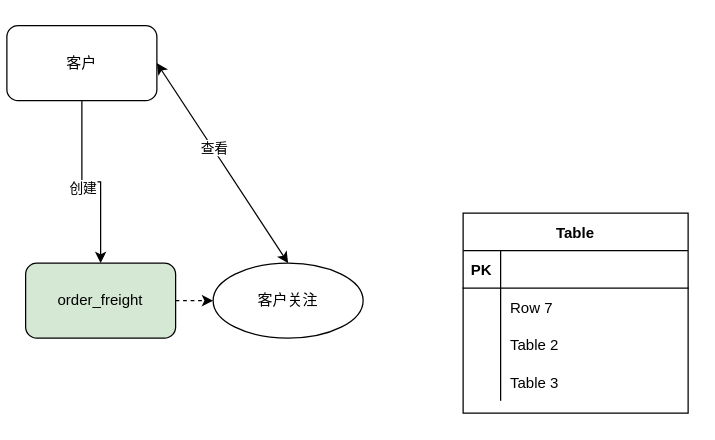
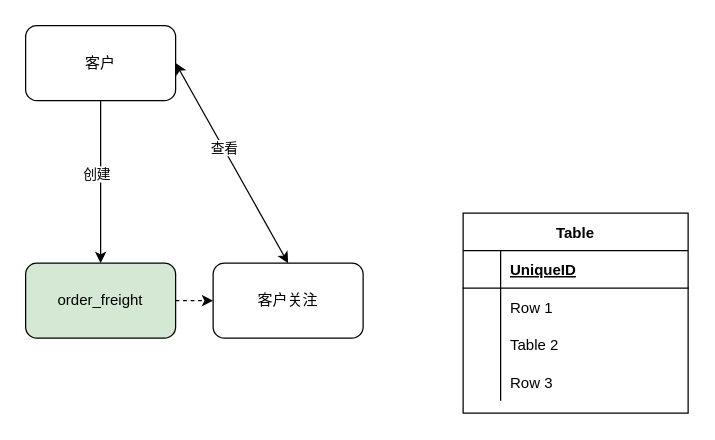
node "客户": moved (82, 63) -> (101, 63)
node "PK": removed
node "UniqueID": added
node "客户关注": shape ellipse -> rounded rectangle
node "Row 7": label "Row 7" -> "Row 1"
node "Table 3": label "Table 3" -> "Row 3"
